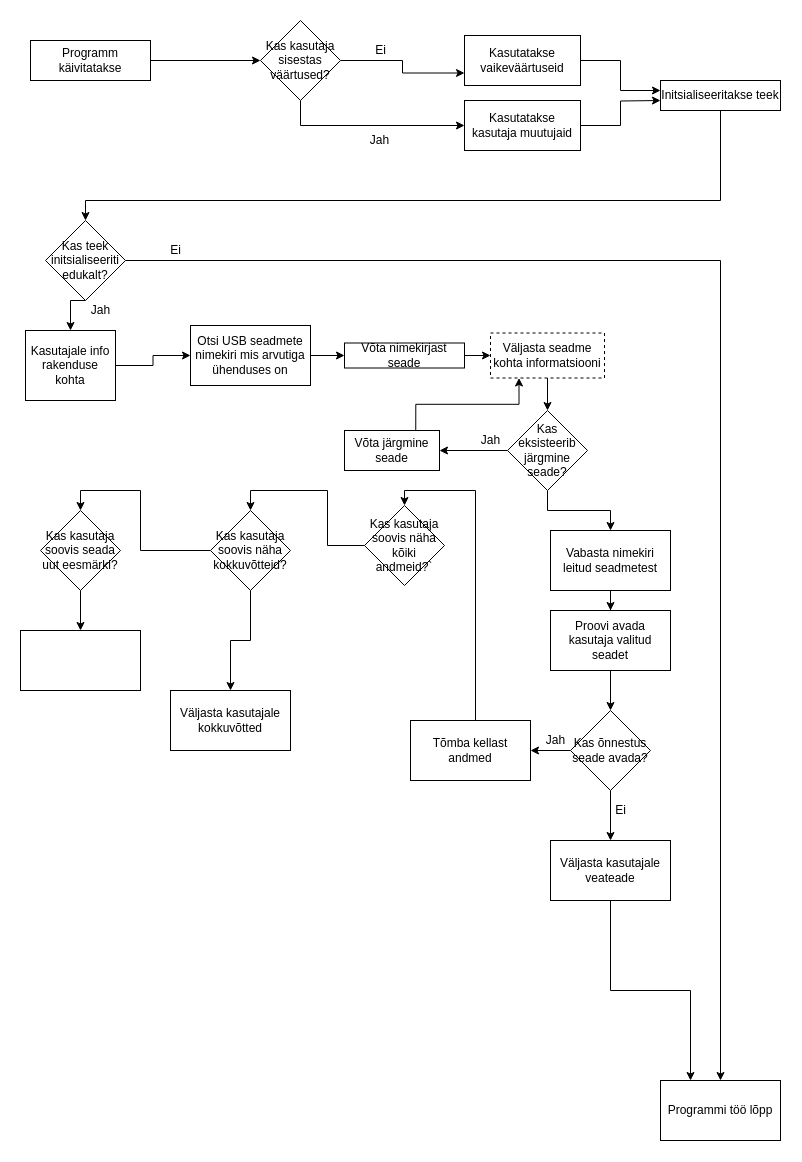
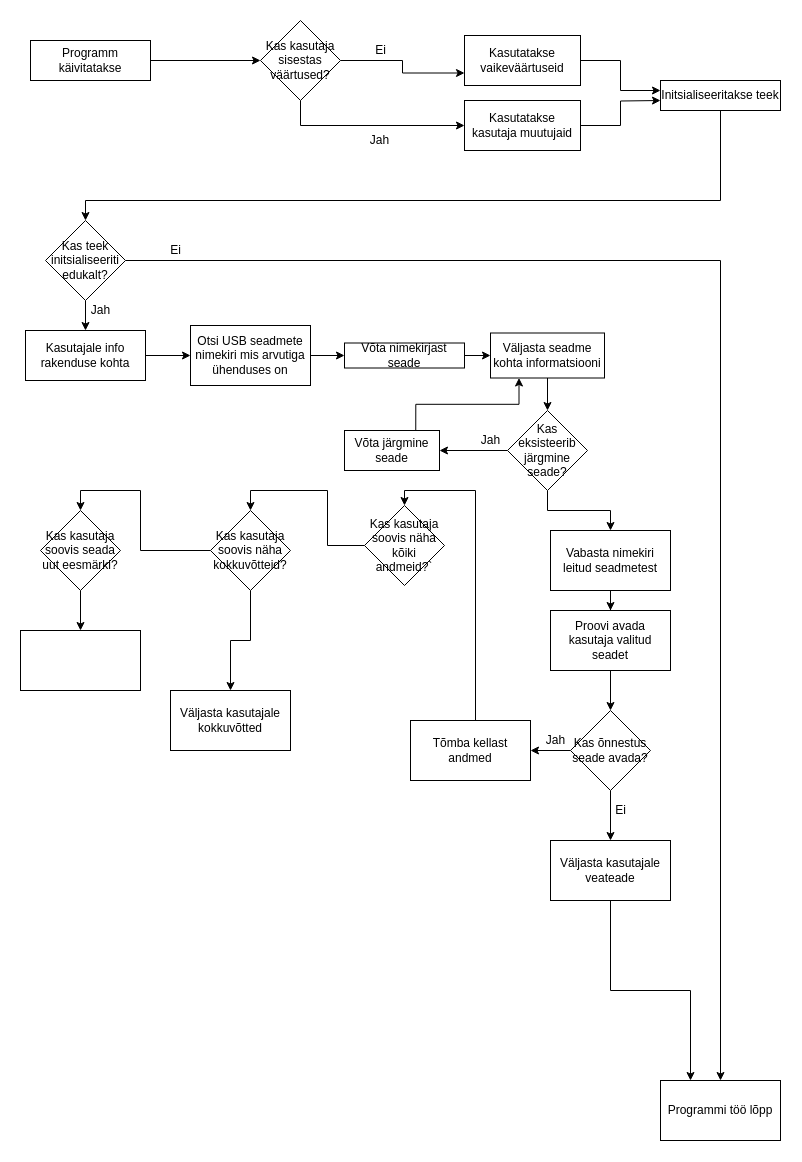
node "Väljasta seadme kohta informatsiooni": style dashed -> solid
node "Kasutajale info rakenduse kohta": size 90x70 -> 120x50
